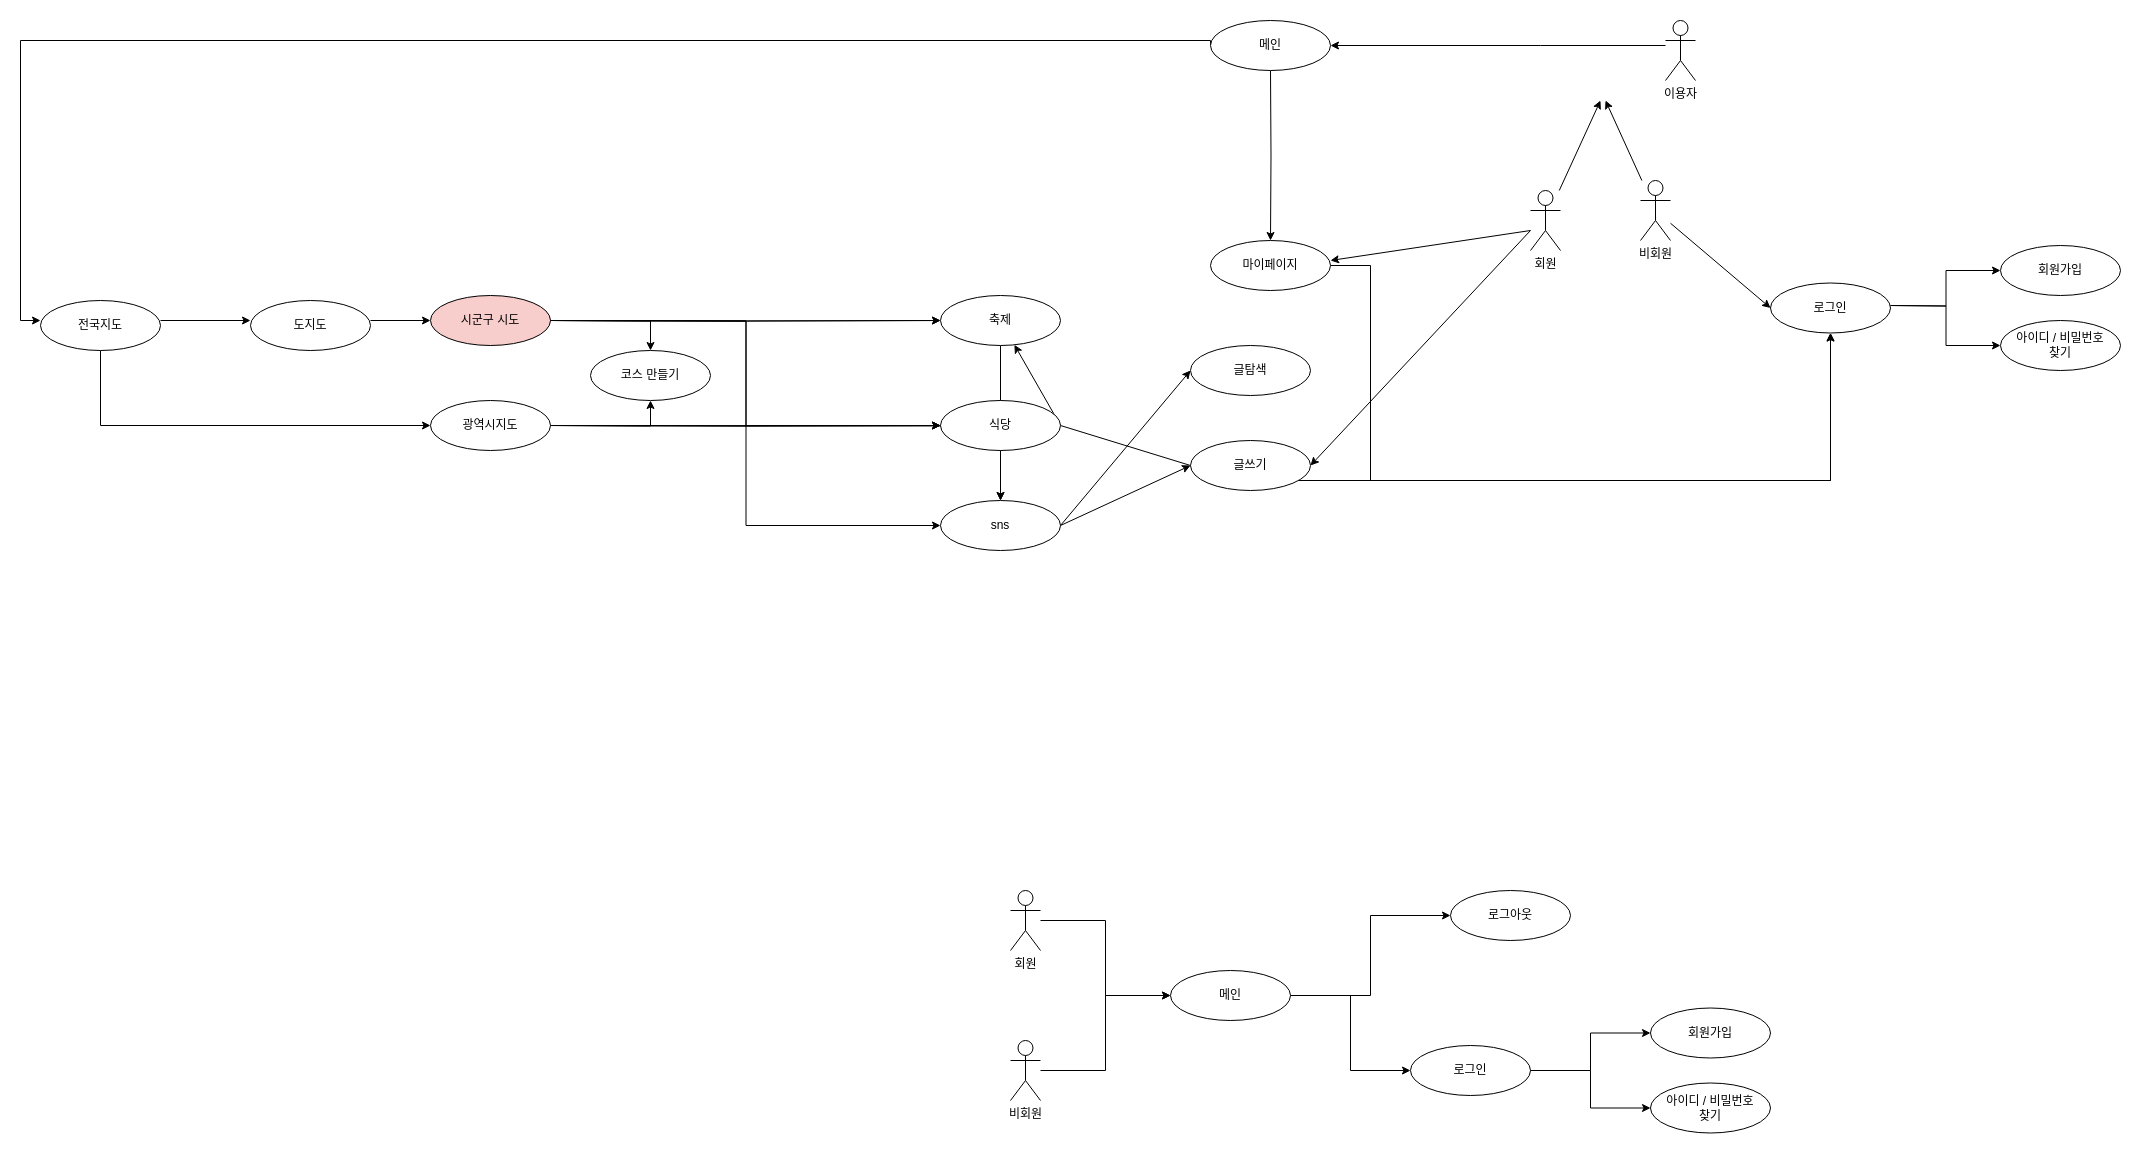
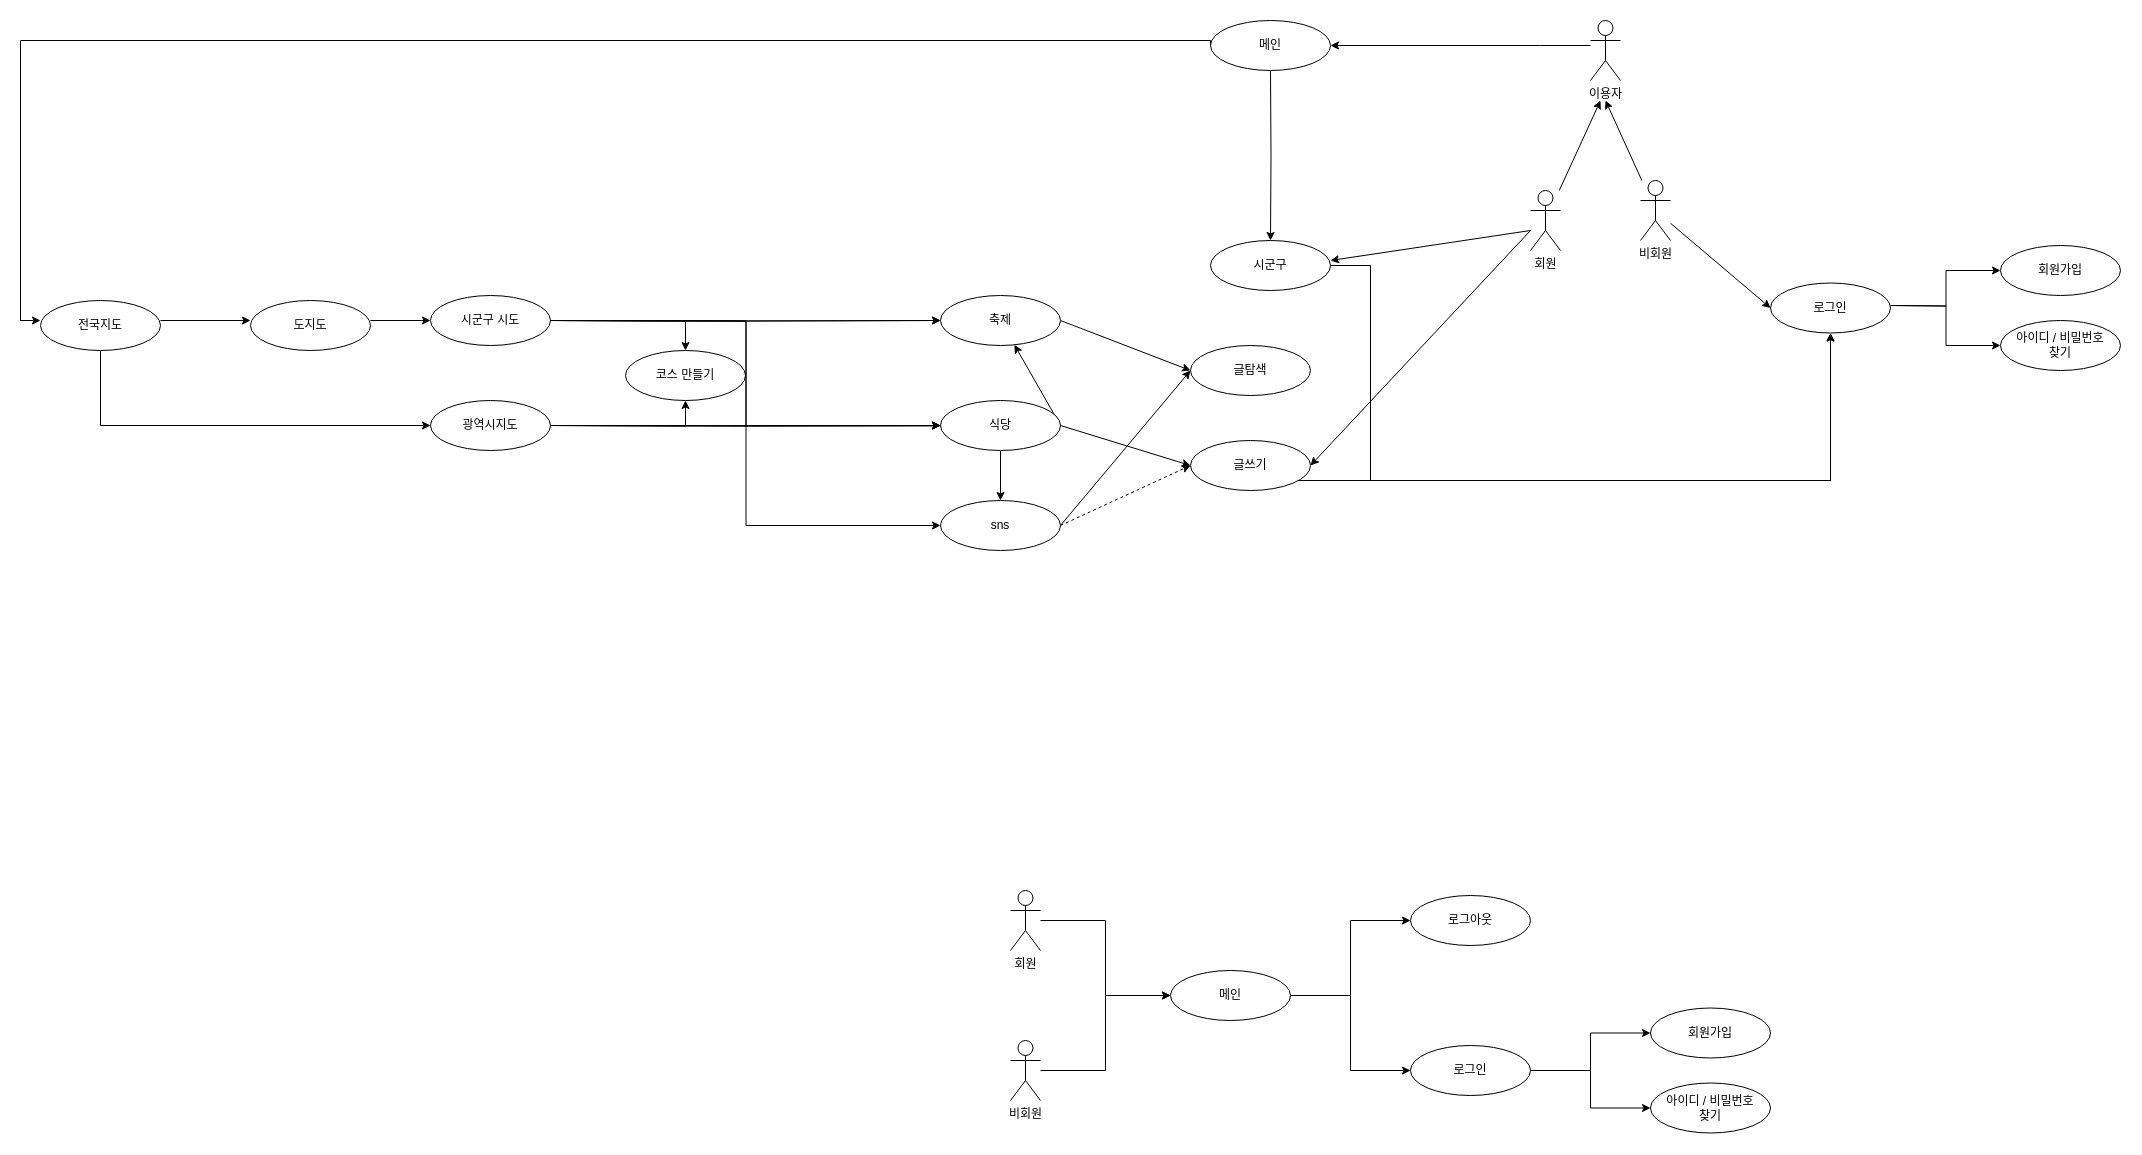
node "이용자": moved (1681, 51) -> (1606, 51)
node "마이페이지": label "마이페이지" -> "시군구"
node "시군구 시도": fillcolor #f8cecc -> #ffffff
edge "축제" -> "글탐색": added
edge "축제" -> "sns": removed
node "코스 만들기": moved (651, 376) -> (686, 376)
edge "식당" -- "글쓰기": arrowhead none -> classic
edge "sns" -> "글쓰기": style solid -> dashed
node "로그아웃": moved (1511, 916) -> (1471, 921)
